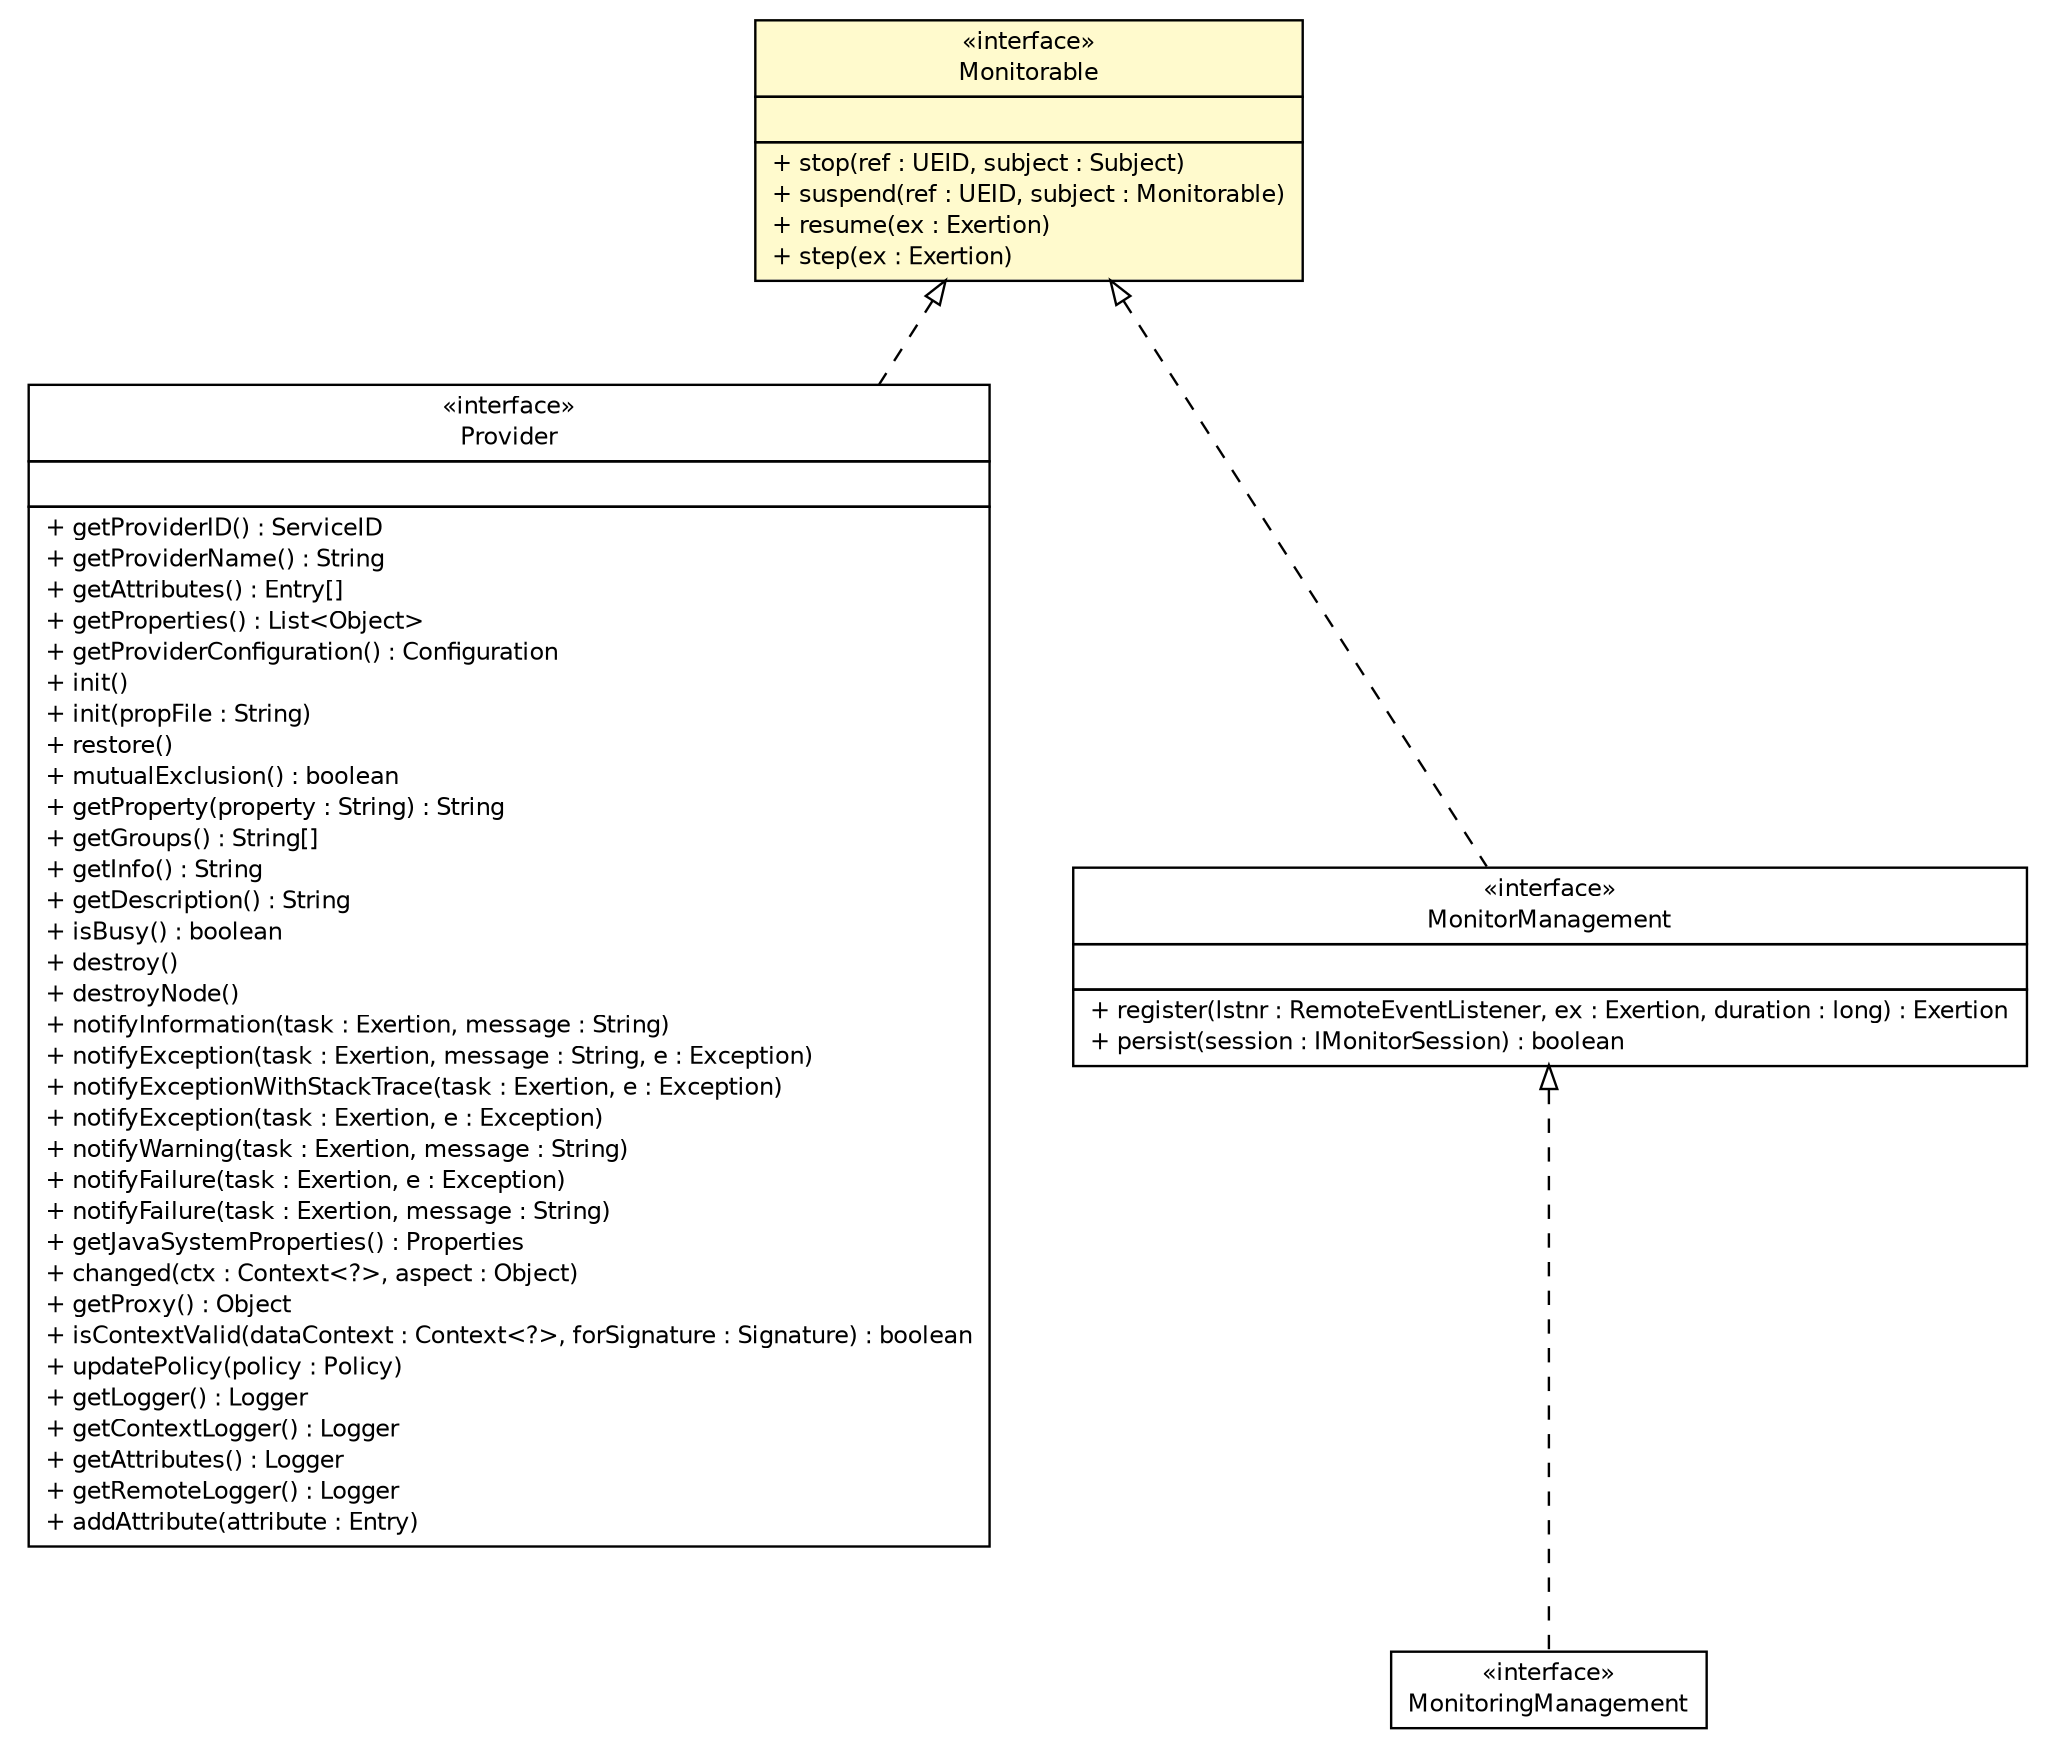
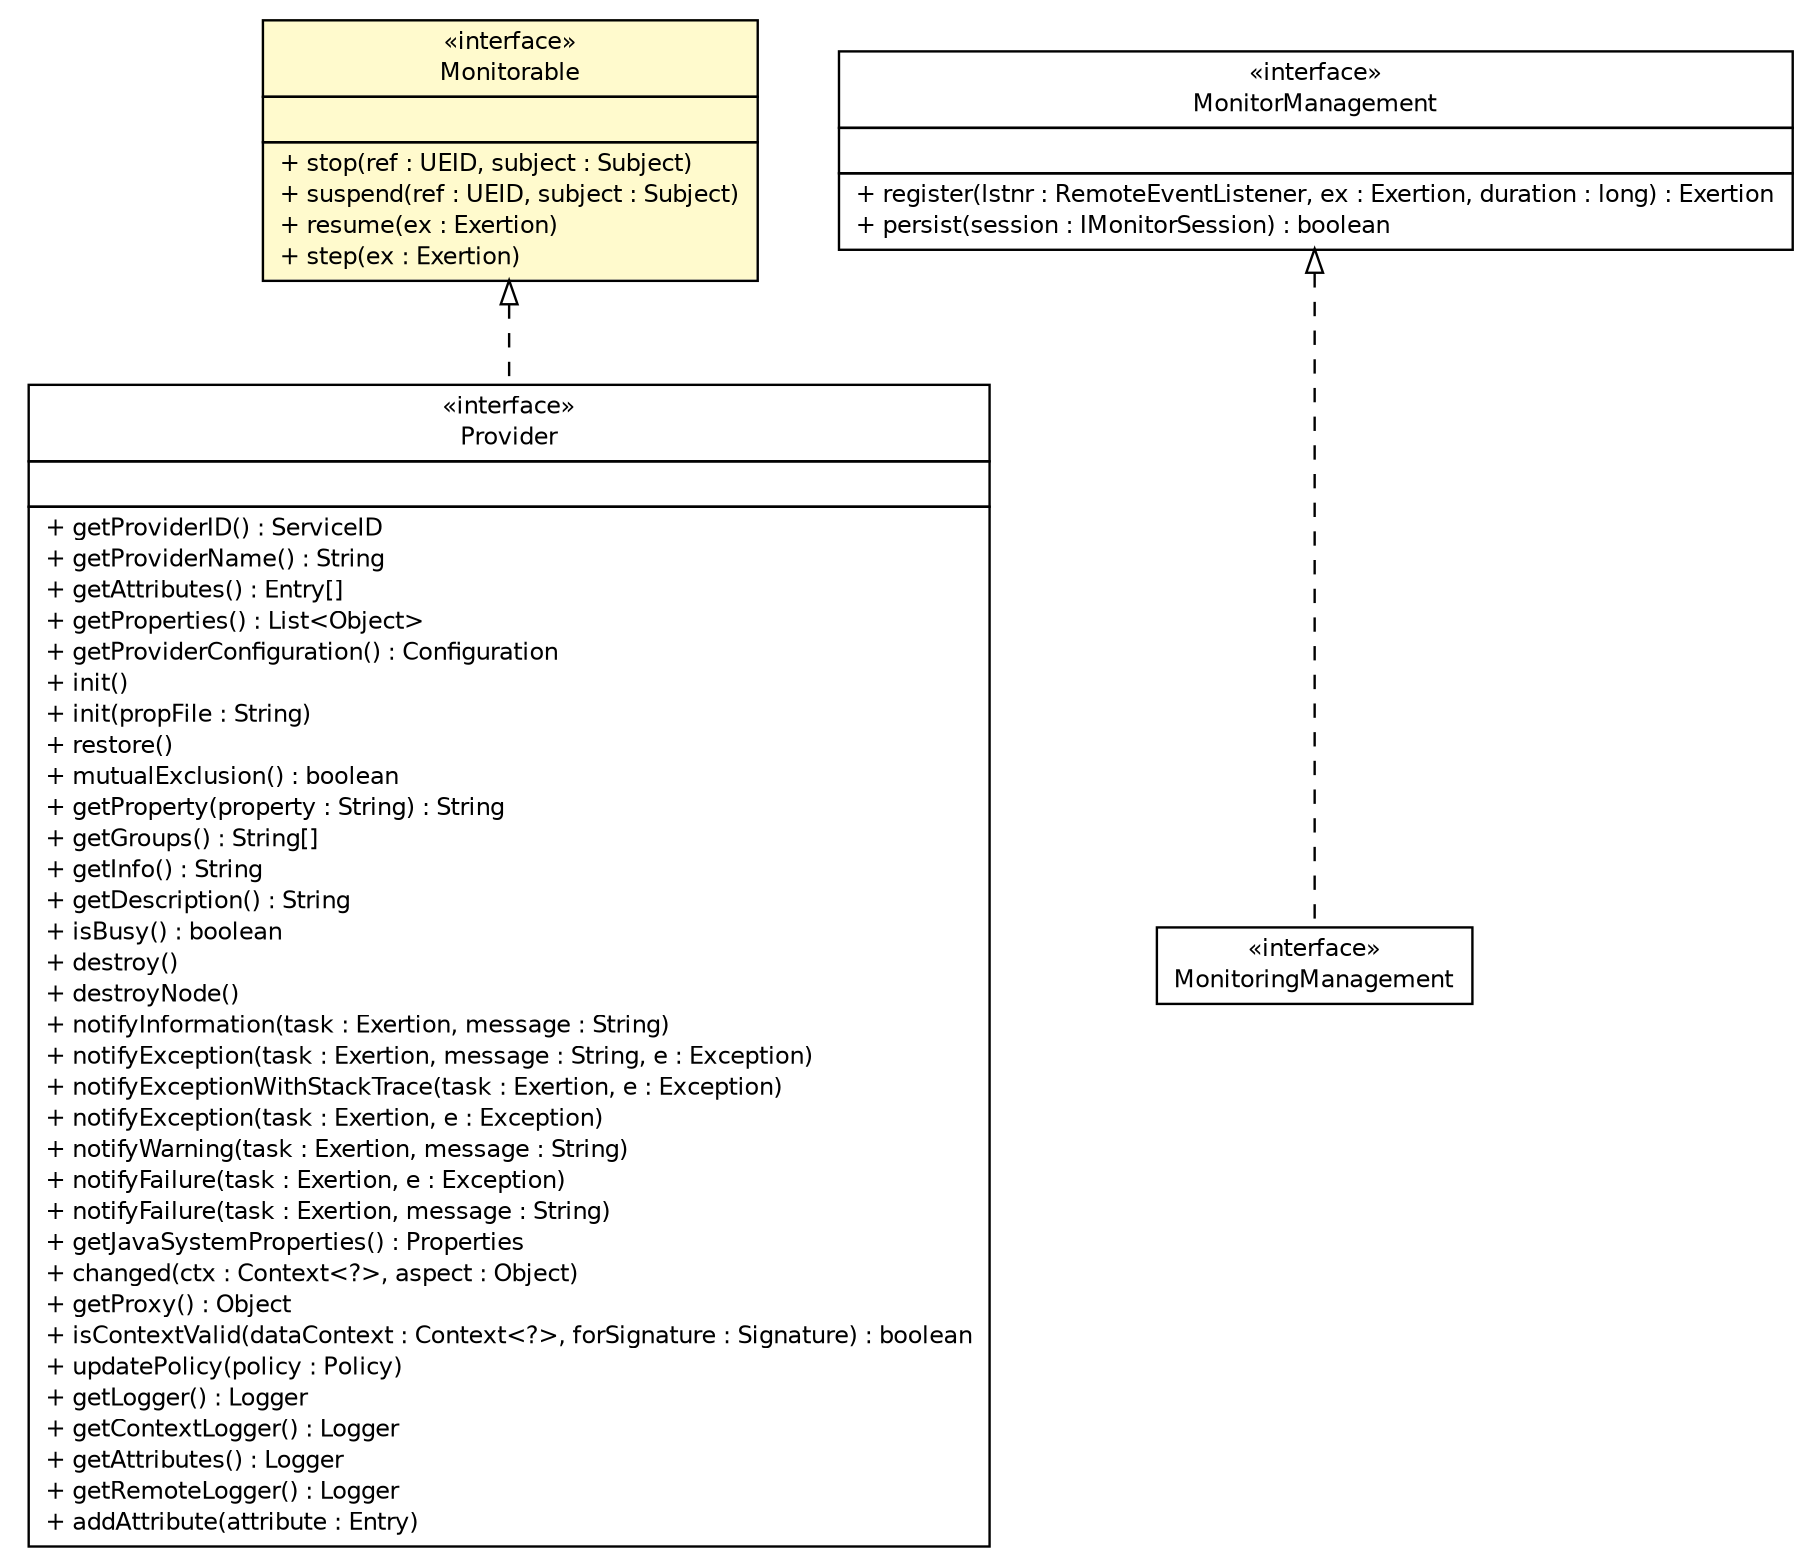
node "Monitorable": text "+ suspend(ref : UEID, subject : Monitorable)" -> "+ suspend(ref : UEID, subject : Subject)"
edge "MonitorManagement" -> "Monitorable": removed
